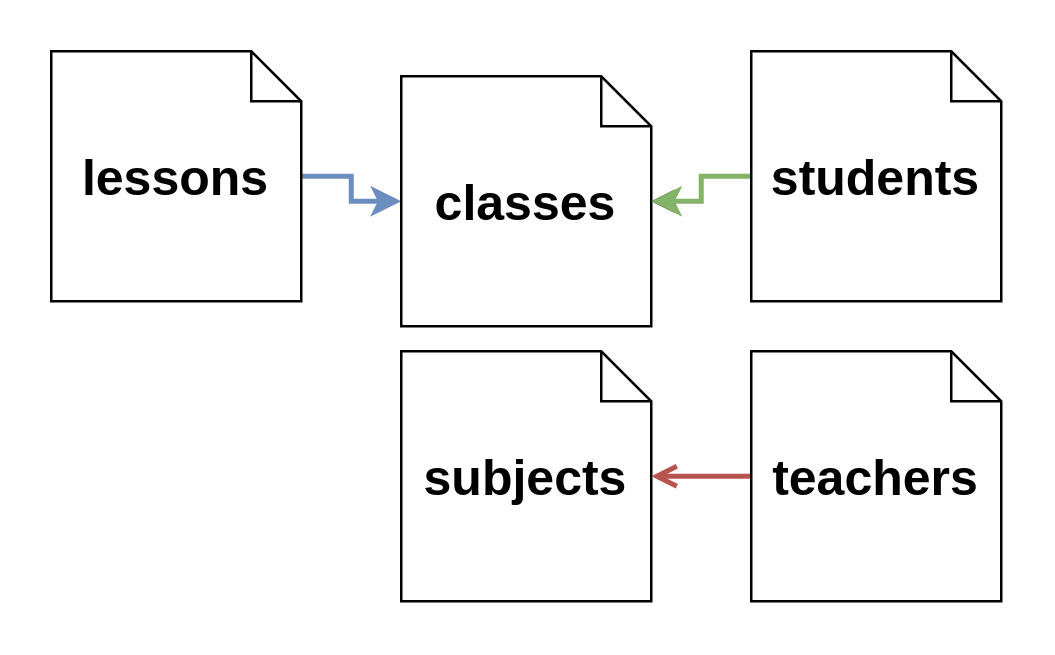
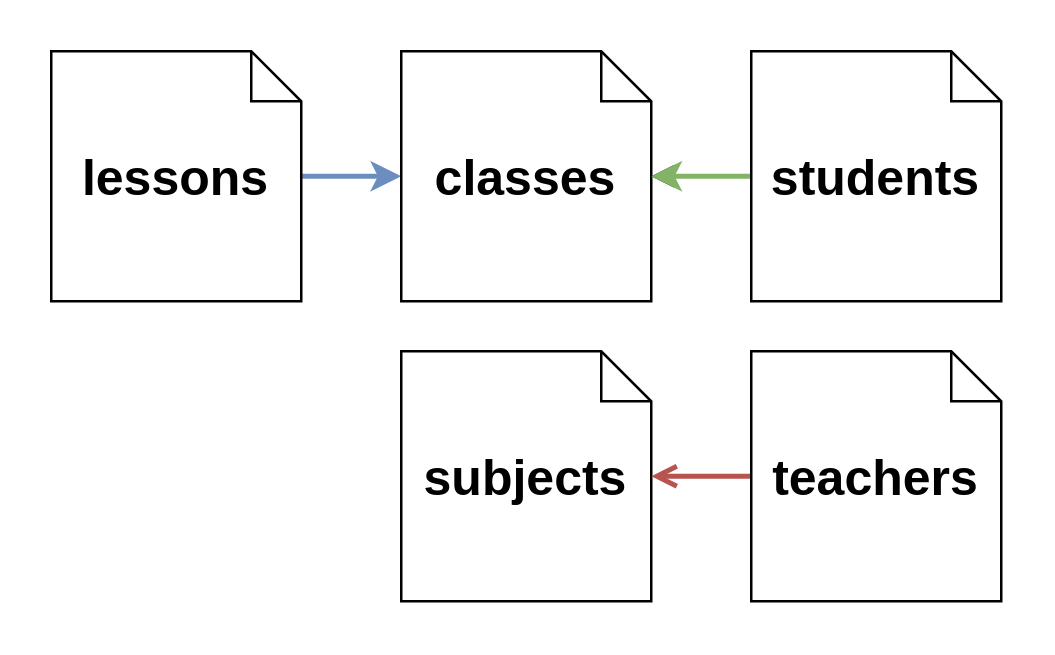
node "classes": moved (526, 201) -> (526, 176)
